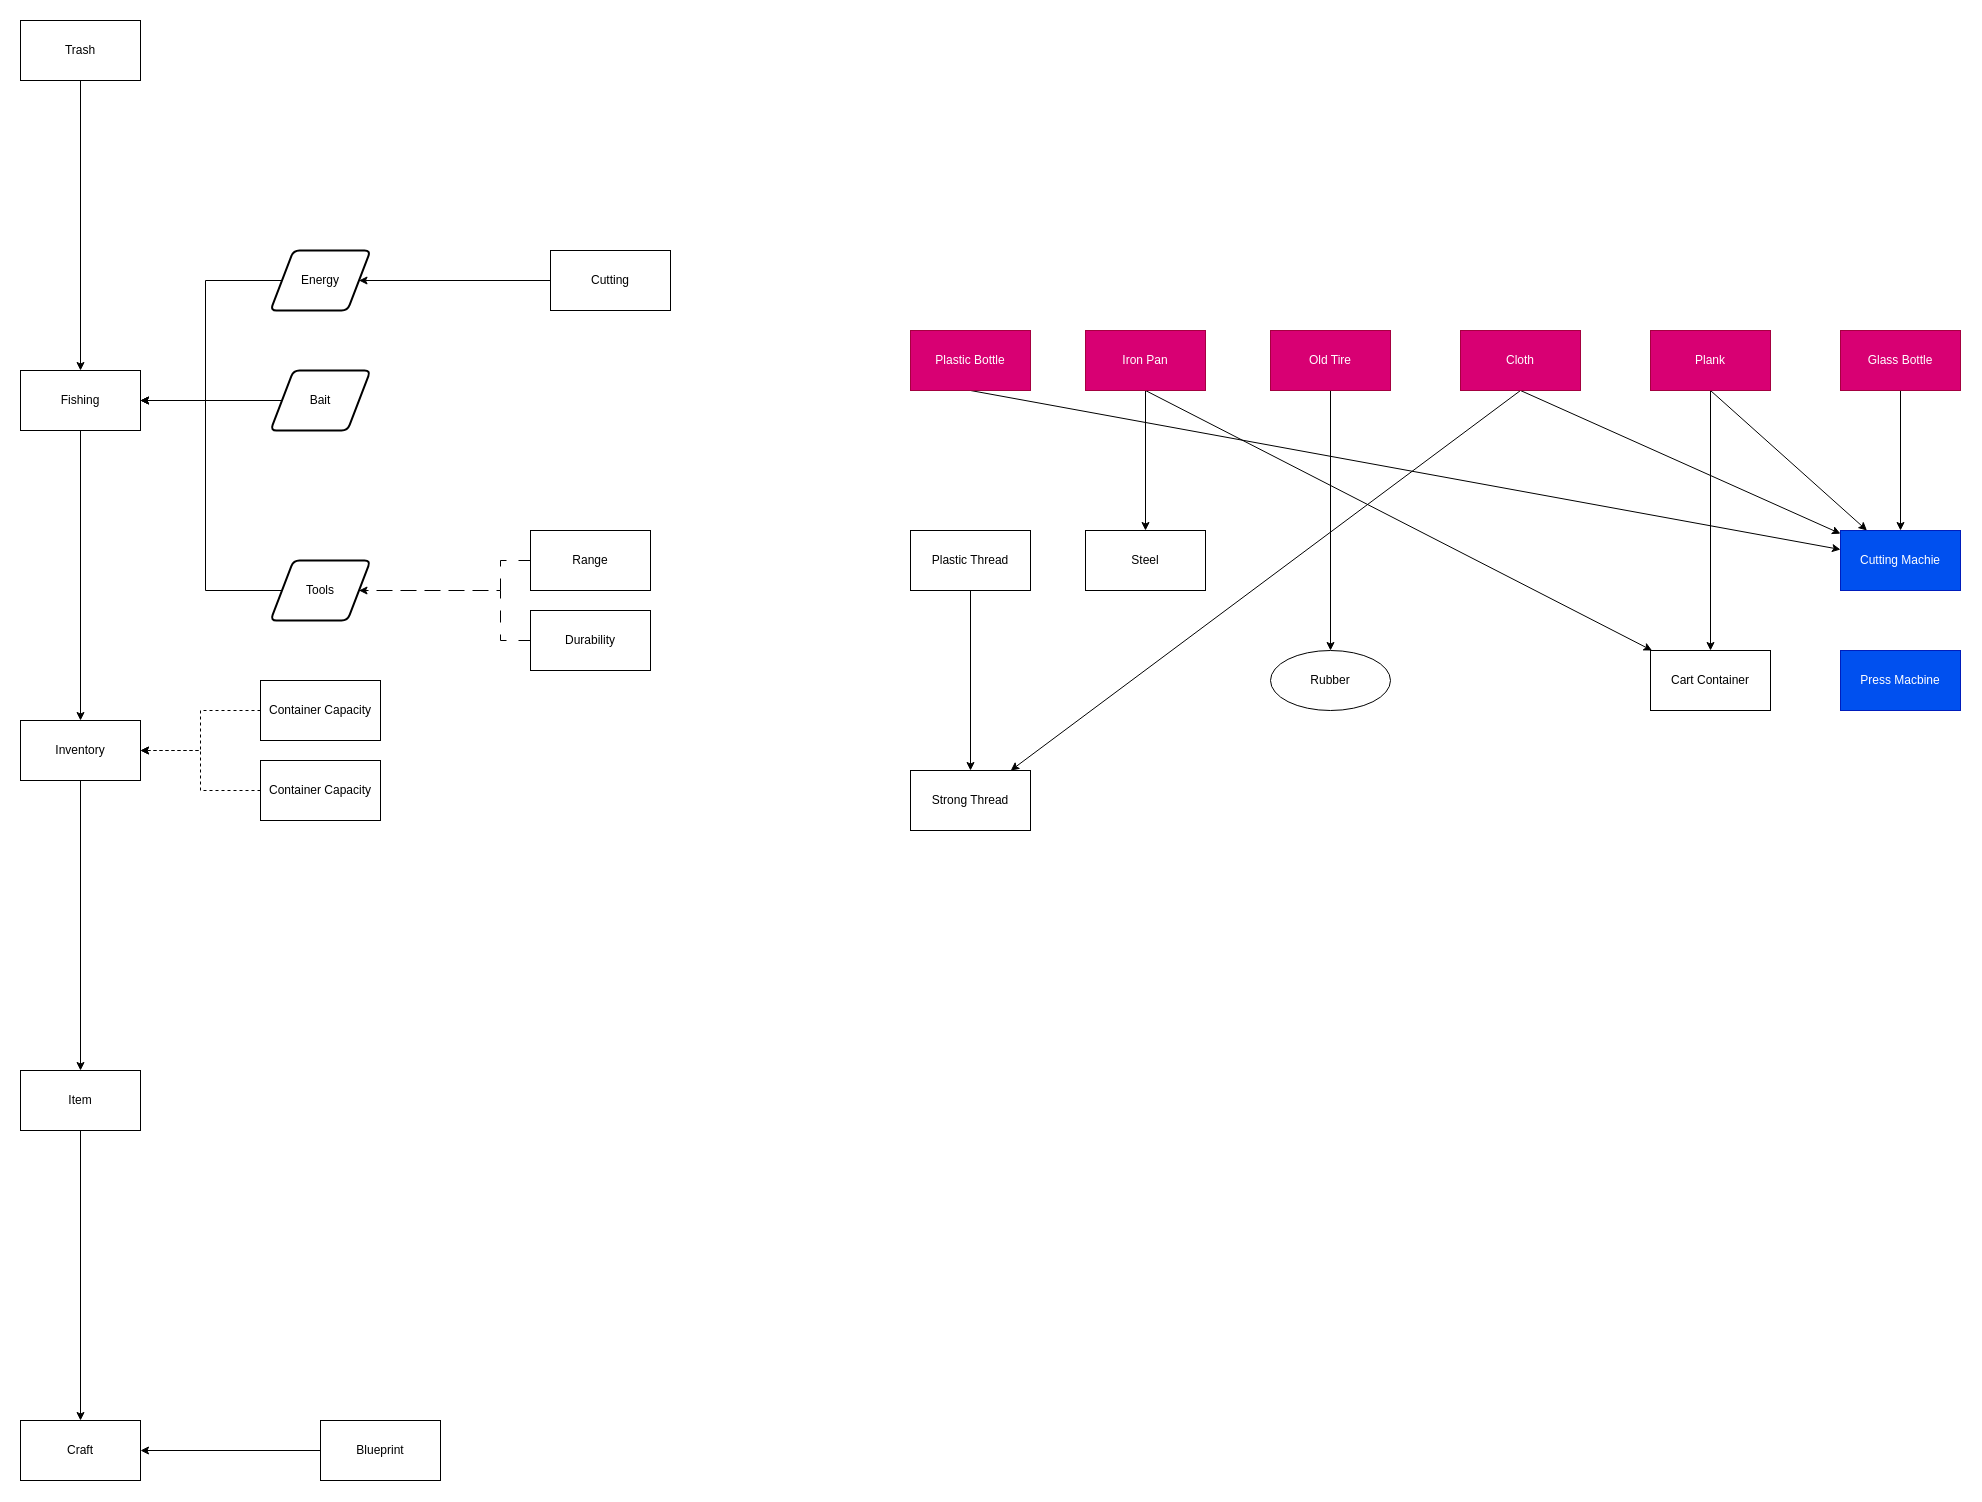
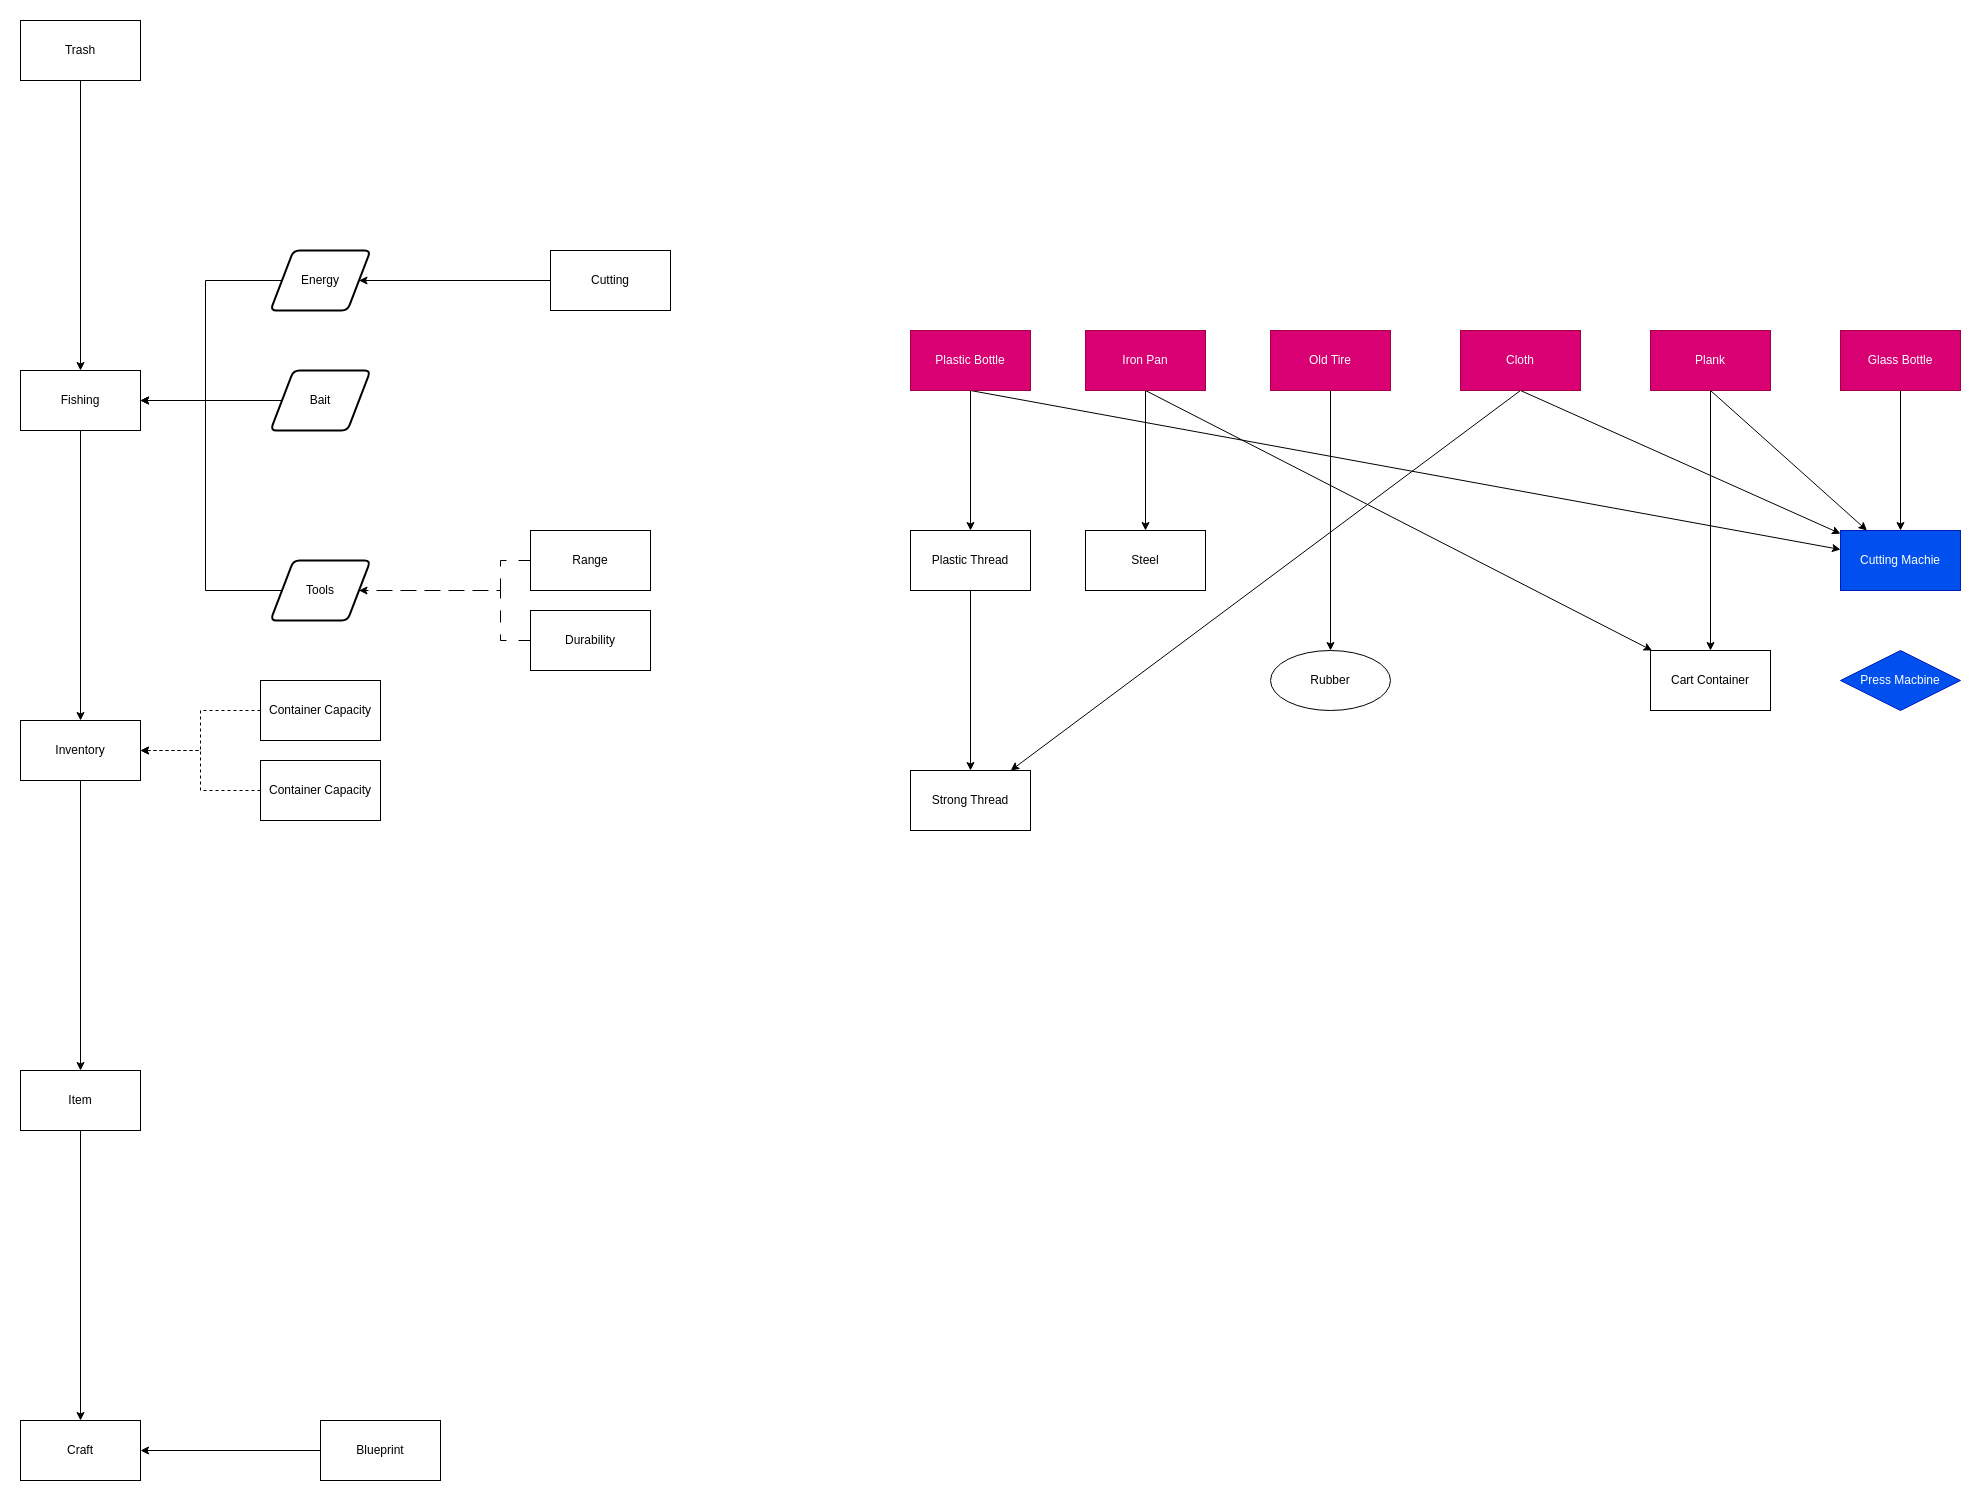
edge "Plastic Bottle" -> "Plastic Thread": added
node "Press Macbine": shape rectangle -> diamond
